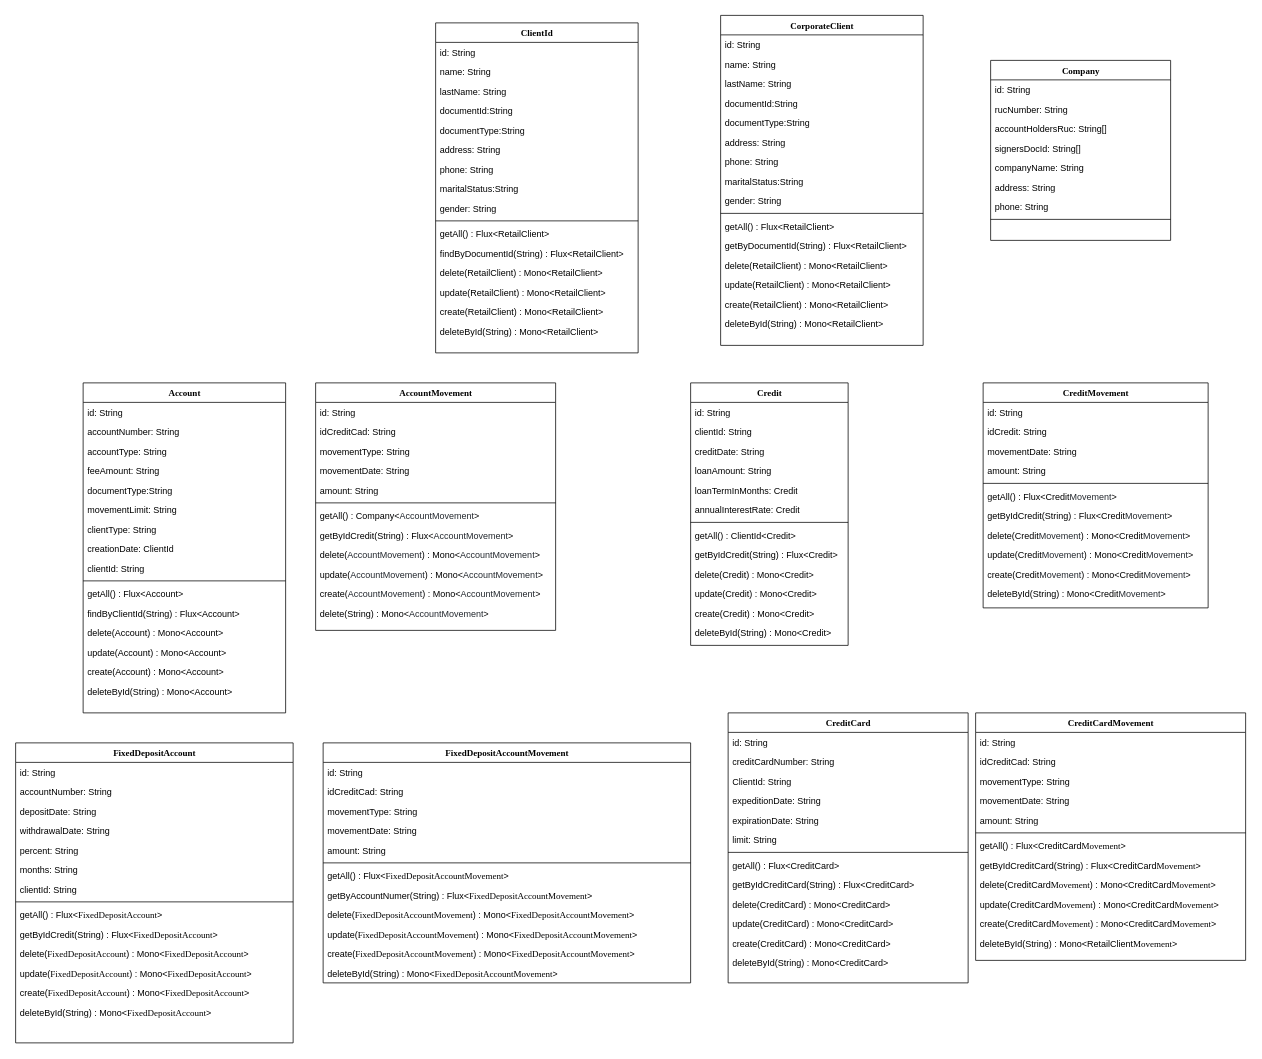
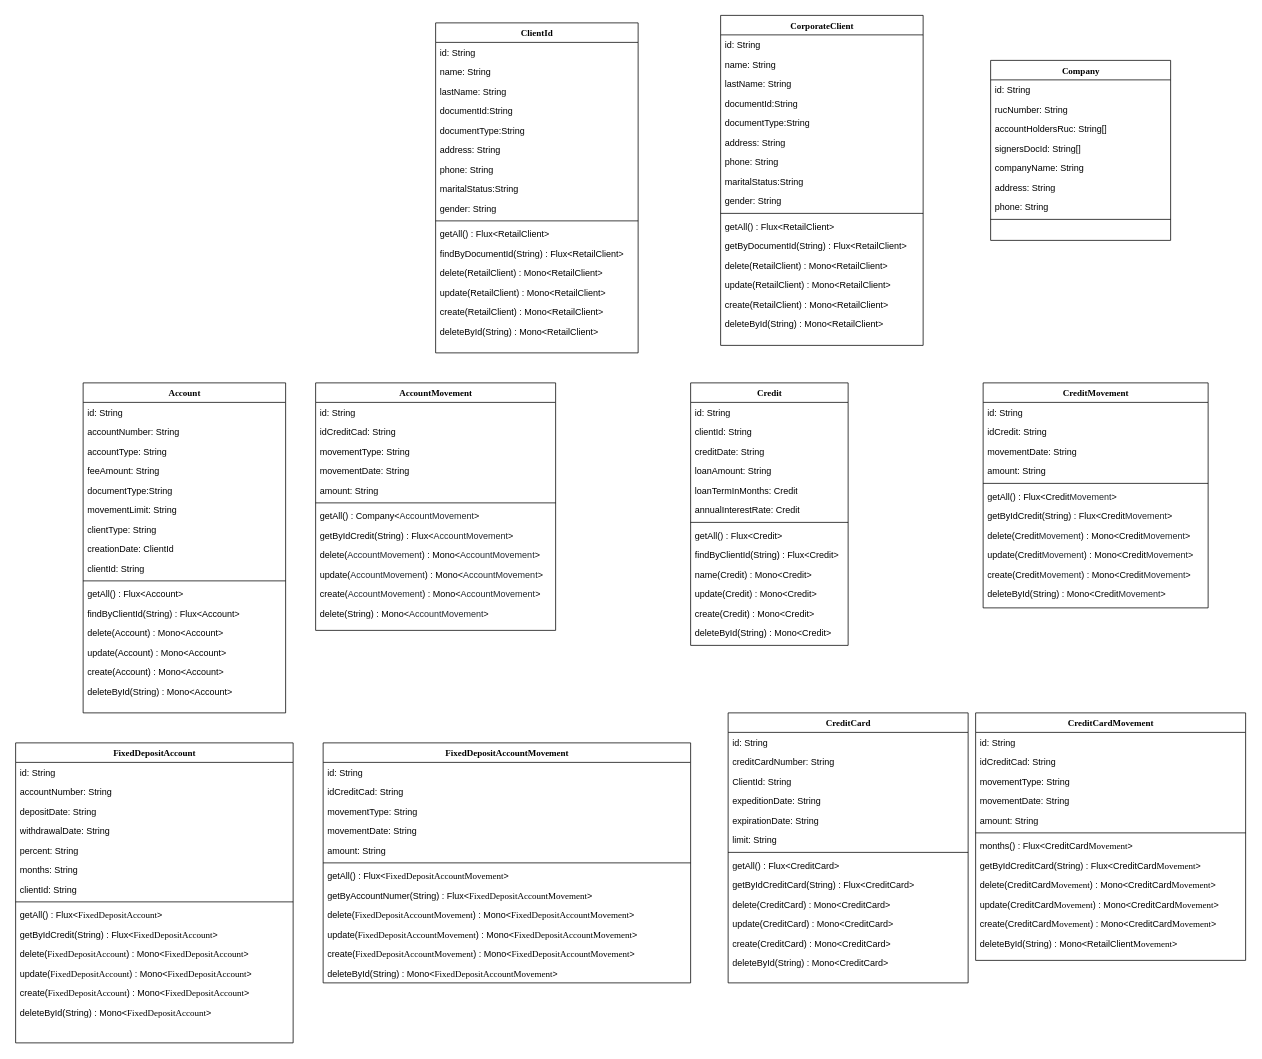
node "getAll() : ClientId<Credit>": label "getAll() : ClientId<Credit>" -> "getAll() : Flux<Credit>"
node "getByIdCredit(String) : Flux<Credit>": label "getByIdCredit(String) : Flux<Credit>" -> "findByClientId(String) : Flux<Credit>"
node "delete(Credit) : Mono<Credit>": label "delete(Credit) : Mono<Credit>" -> "name(Credit) : Mono<Credit>"
node "getAll() : Flux<CreditCardMovement>": label "getAll() : Flux<CreditCardMovement>" -> "months() : Flux<CreditCardMovement>"
